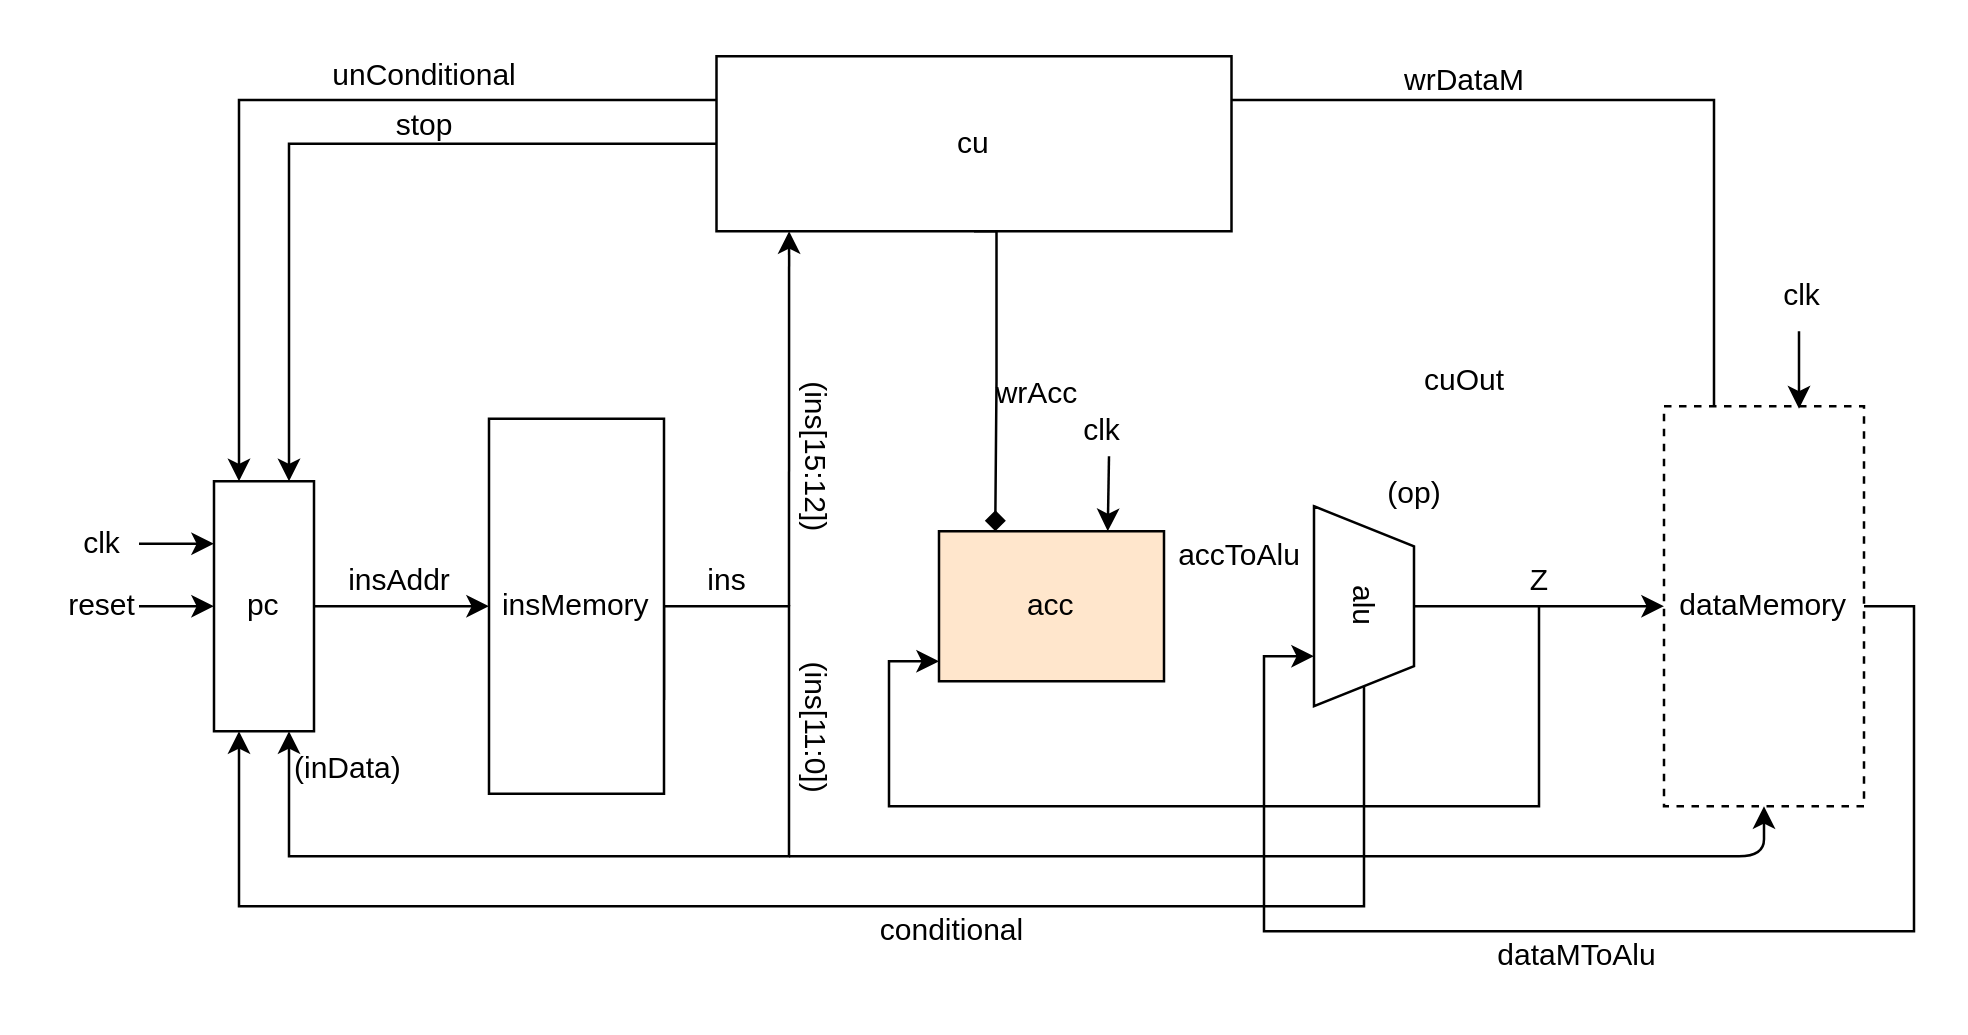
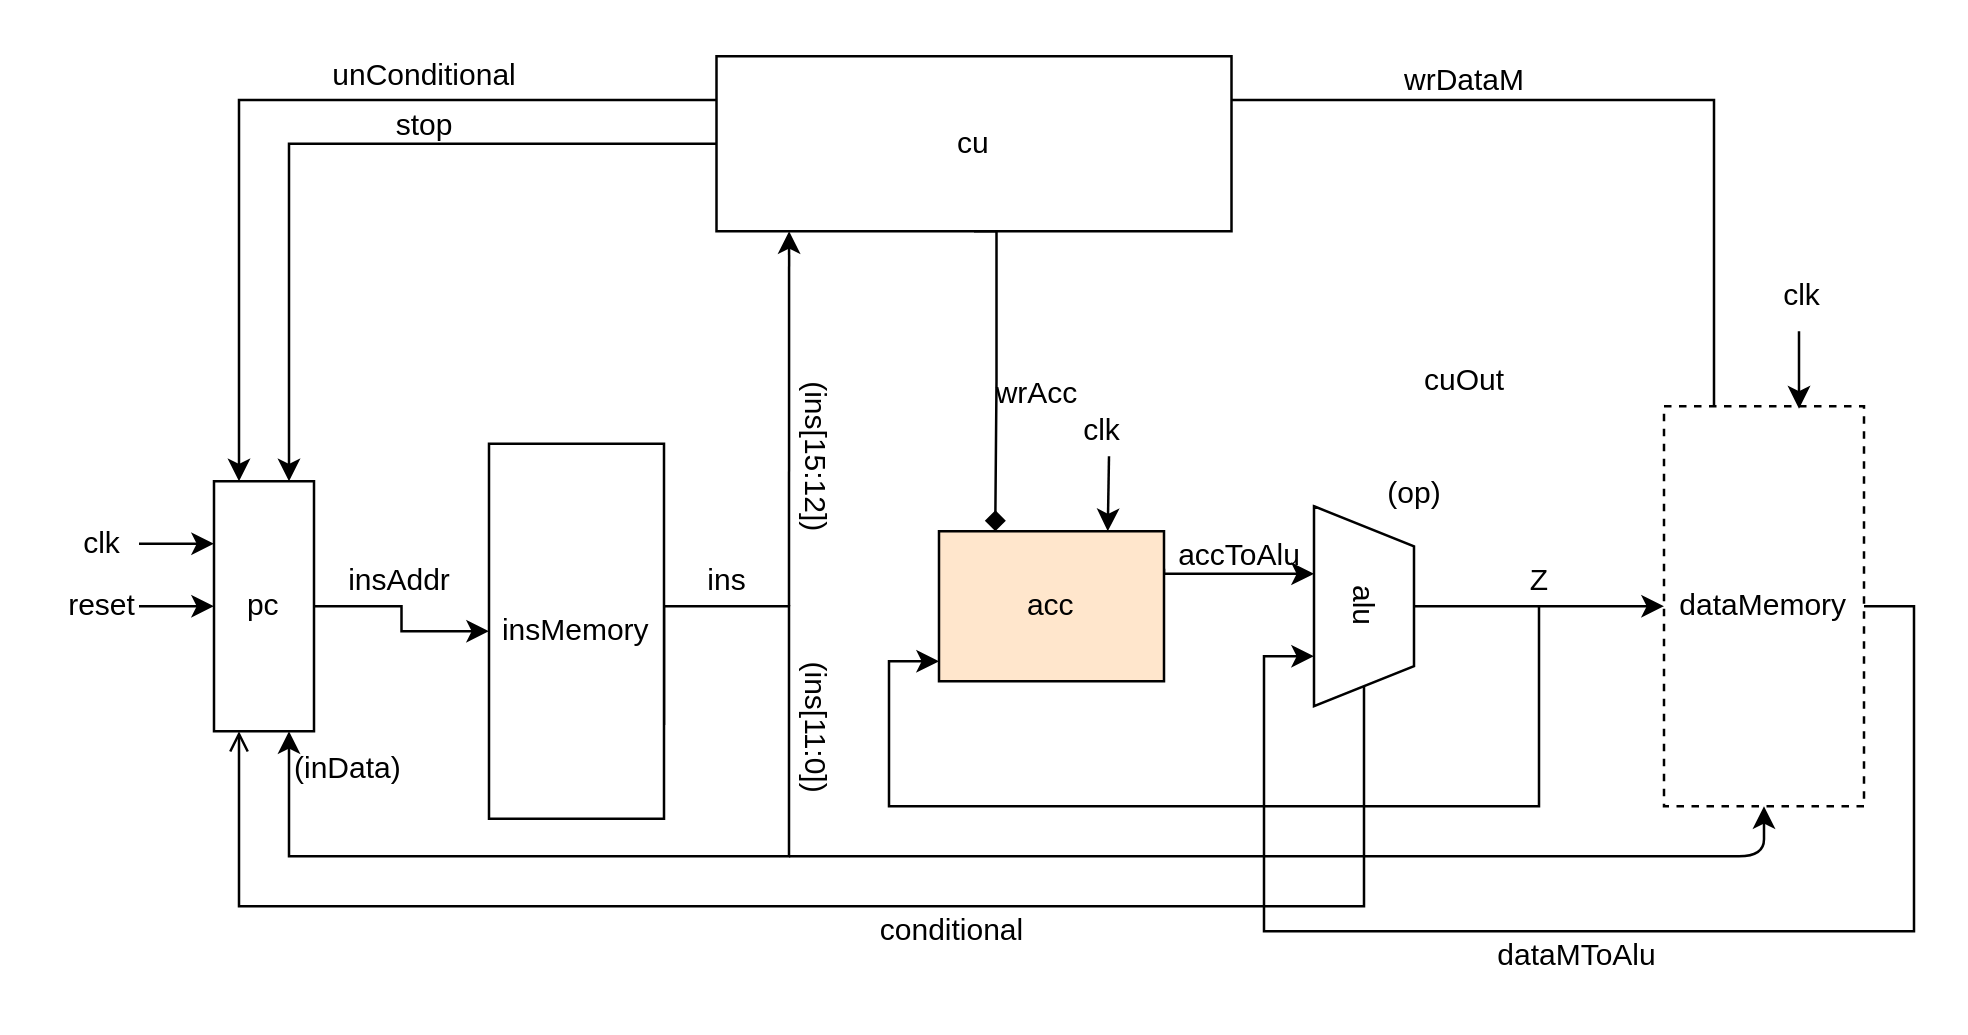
edge "acc" -> "alu": added
node "insMemory": moved (576, 606) -> (576, 631)
edge "alu" -> "pc": arrowhead classic -> open
